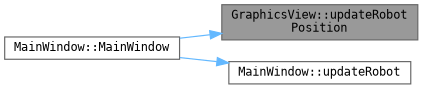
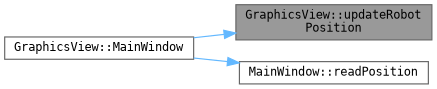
node "MainWindow::MainWindow": label "MainWindow::MainWindow" -> "GraphicsView::MainWindow"
node "MainWindow::updateRobot": label "MainWindow::updateRobot" -> "MainWindow::readPosition"
